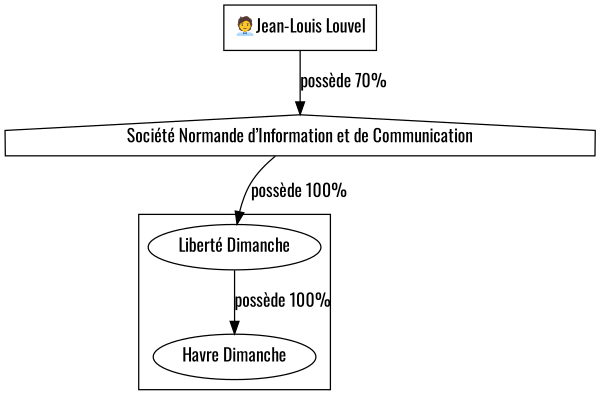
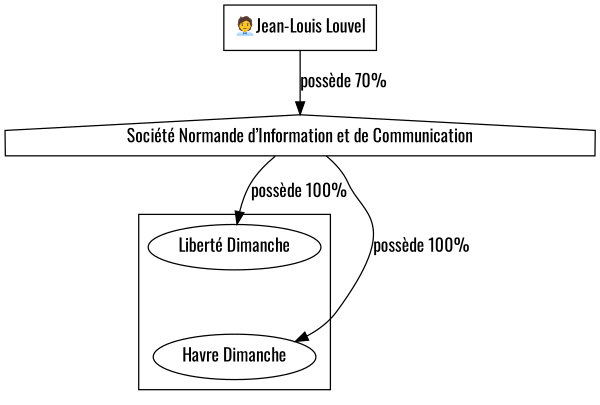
edge "Liberté Dimanche" -> "Havre Dimanche": now "Société Normande d’Information et de Communication" -> "Havre Dimanche"
